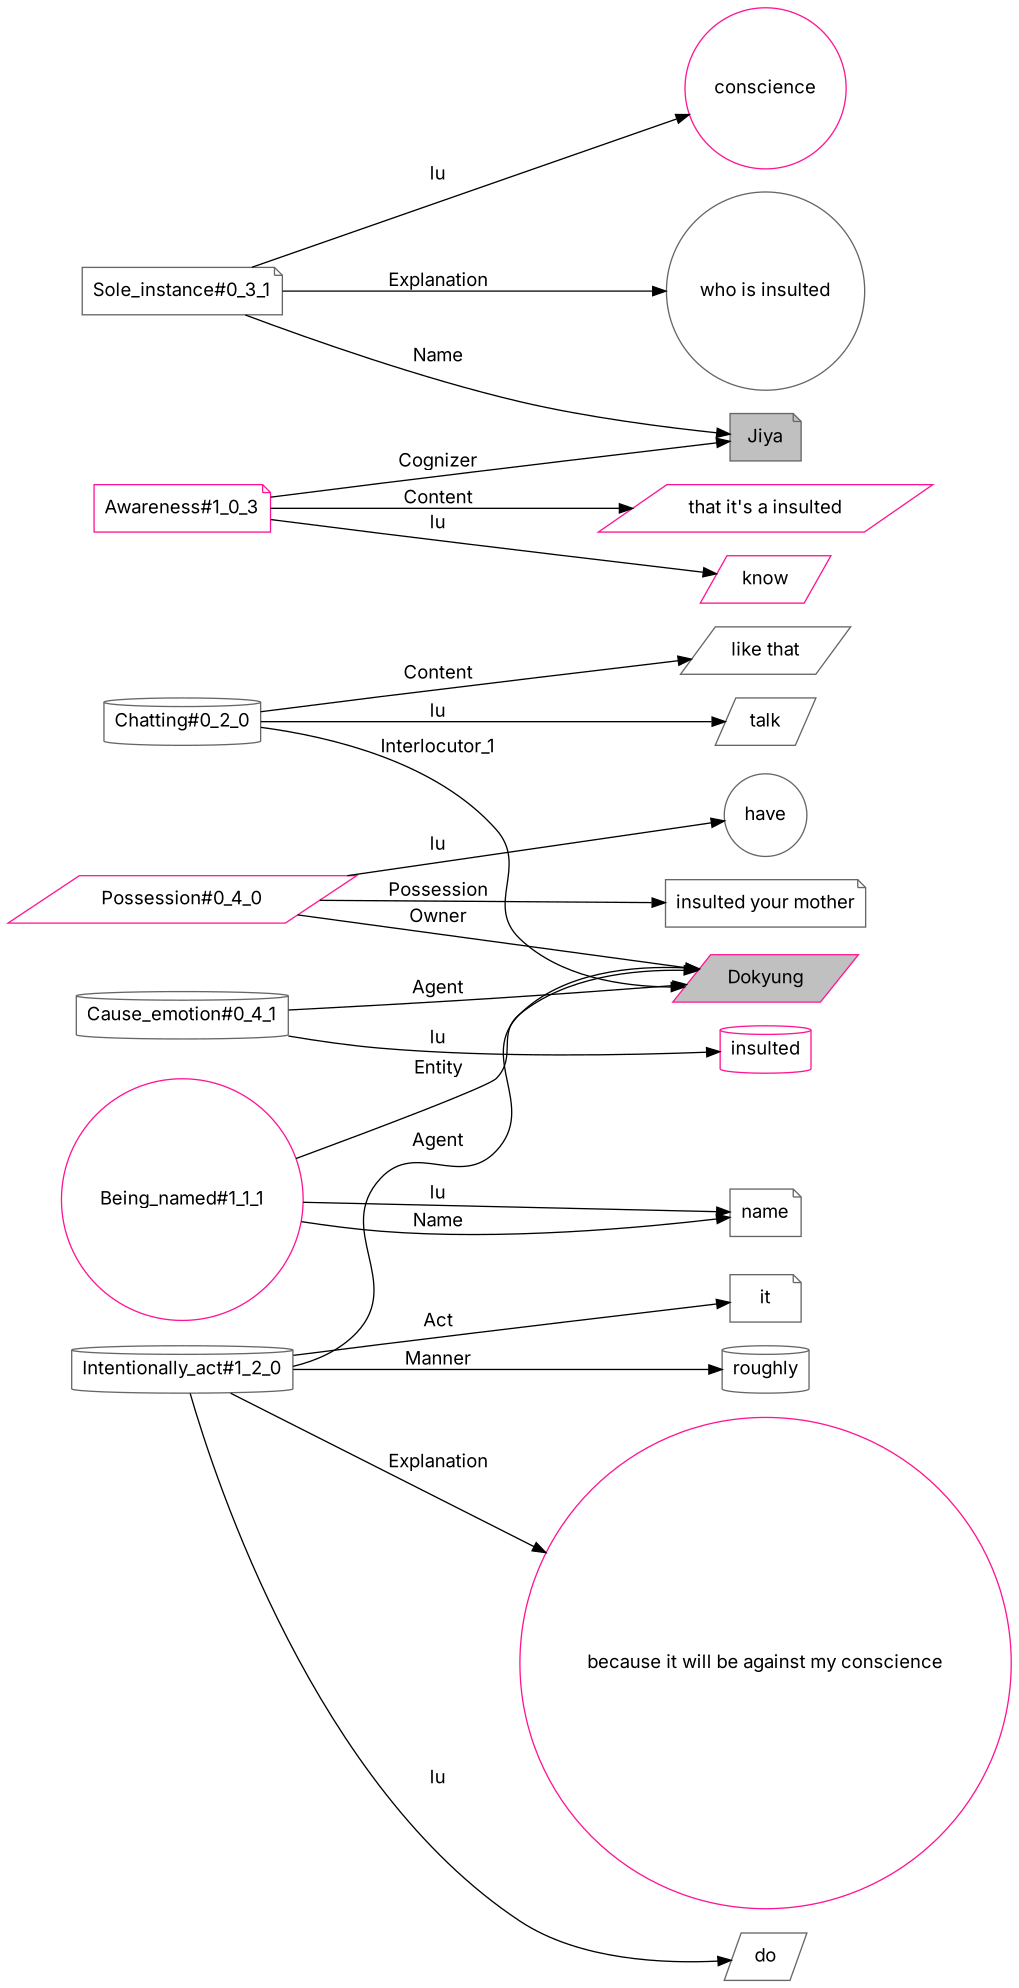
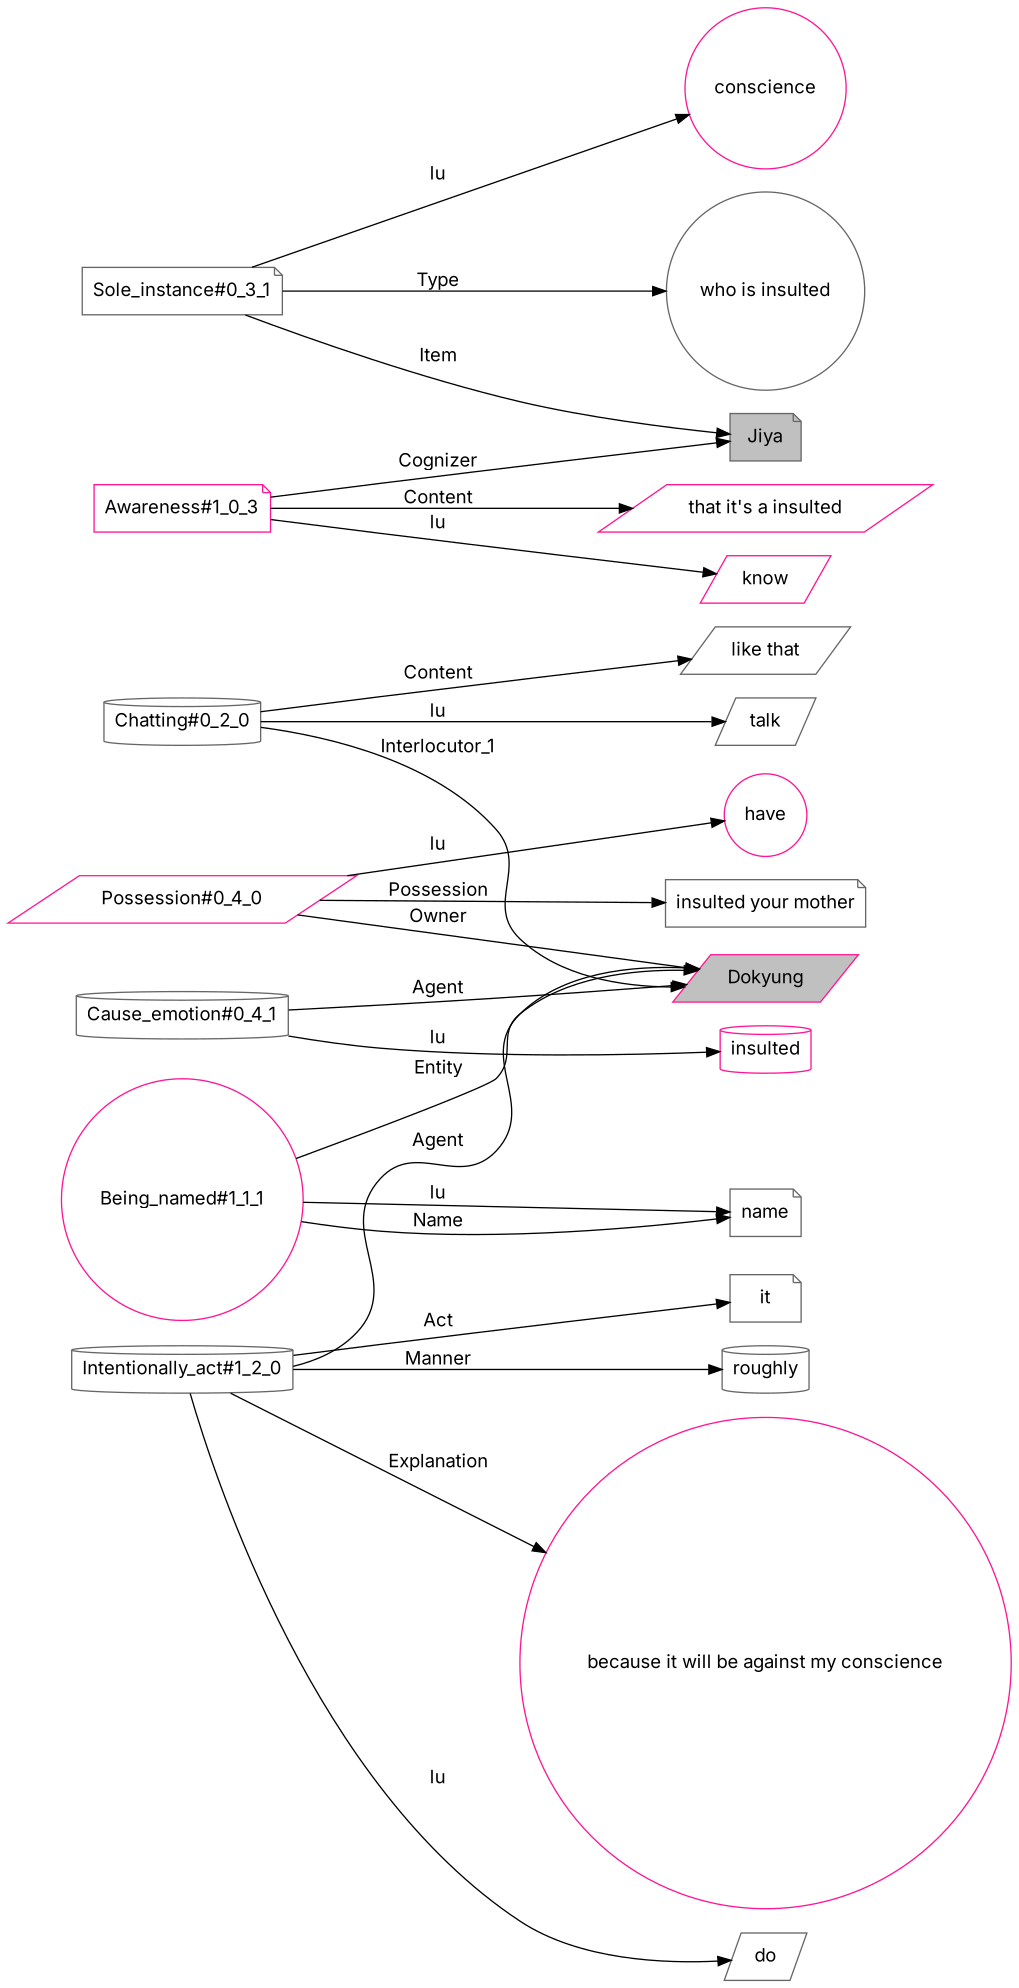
edge "Sole_instance#0_3_1" -> "who is insulted": label "Explanation" -> "Type"
edge "Sole_instance#0_3_1" -> "Jiya": label "Name" -> "Item"
node "have": color gray40 -> deeppink
